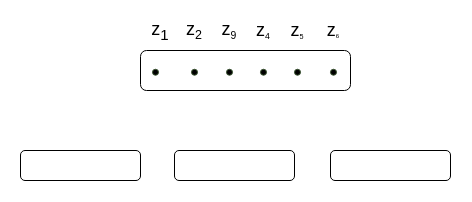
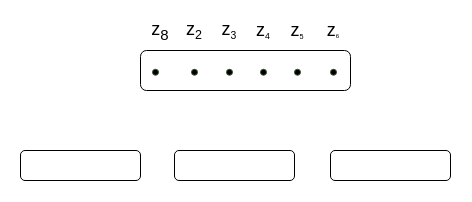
node "z9": label "z9" -> "z3"
node "z1": label "z1" -> "z8"
